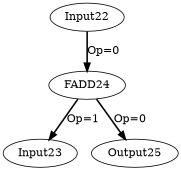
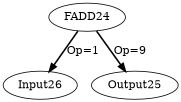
node "Input22": removed
edge "FADD24" -> "Output25": label "Op=0" -> "Op=9"
node "Input23": label "Input23" -> "Input26"
